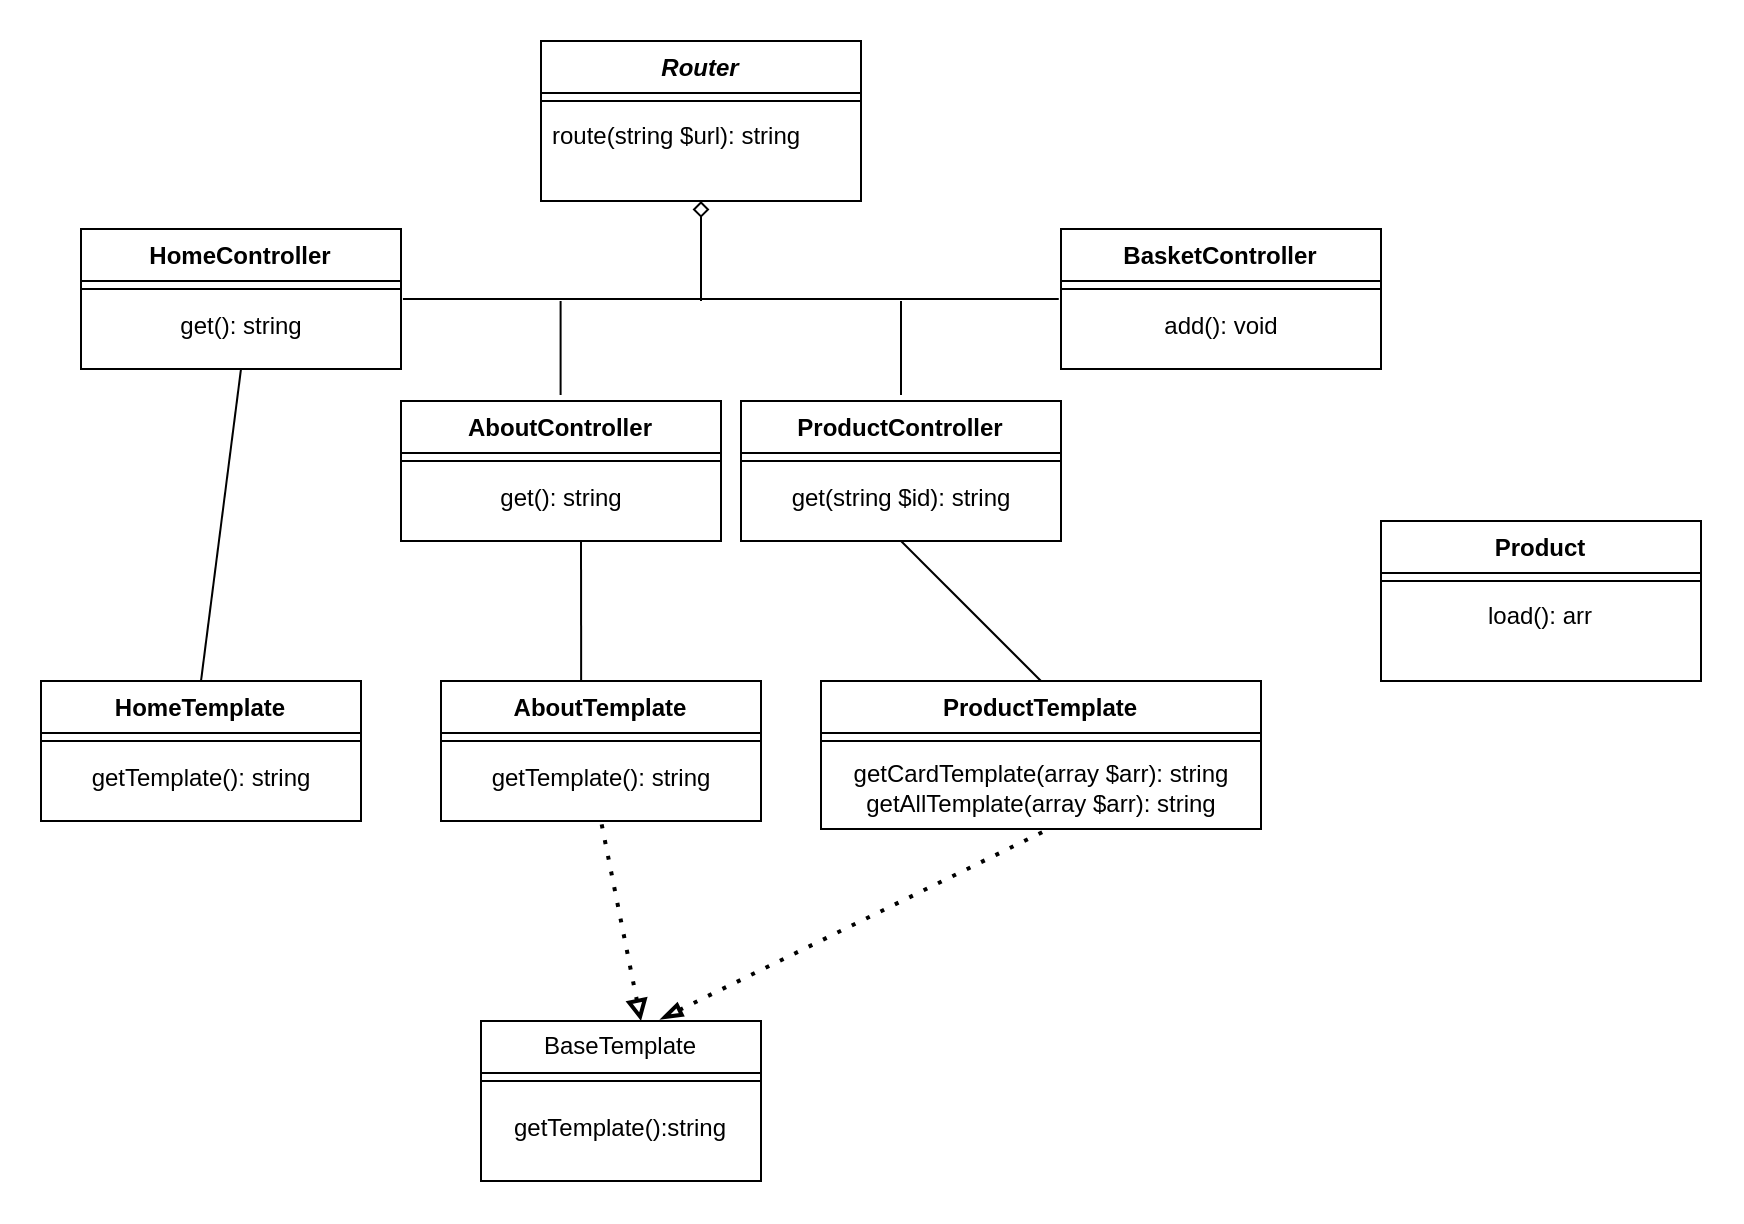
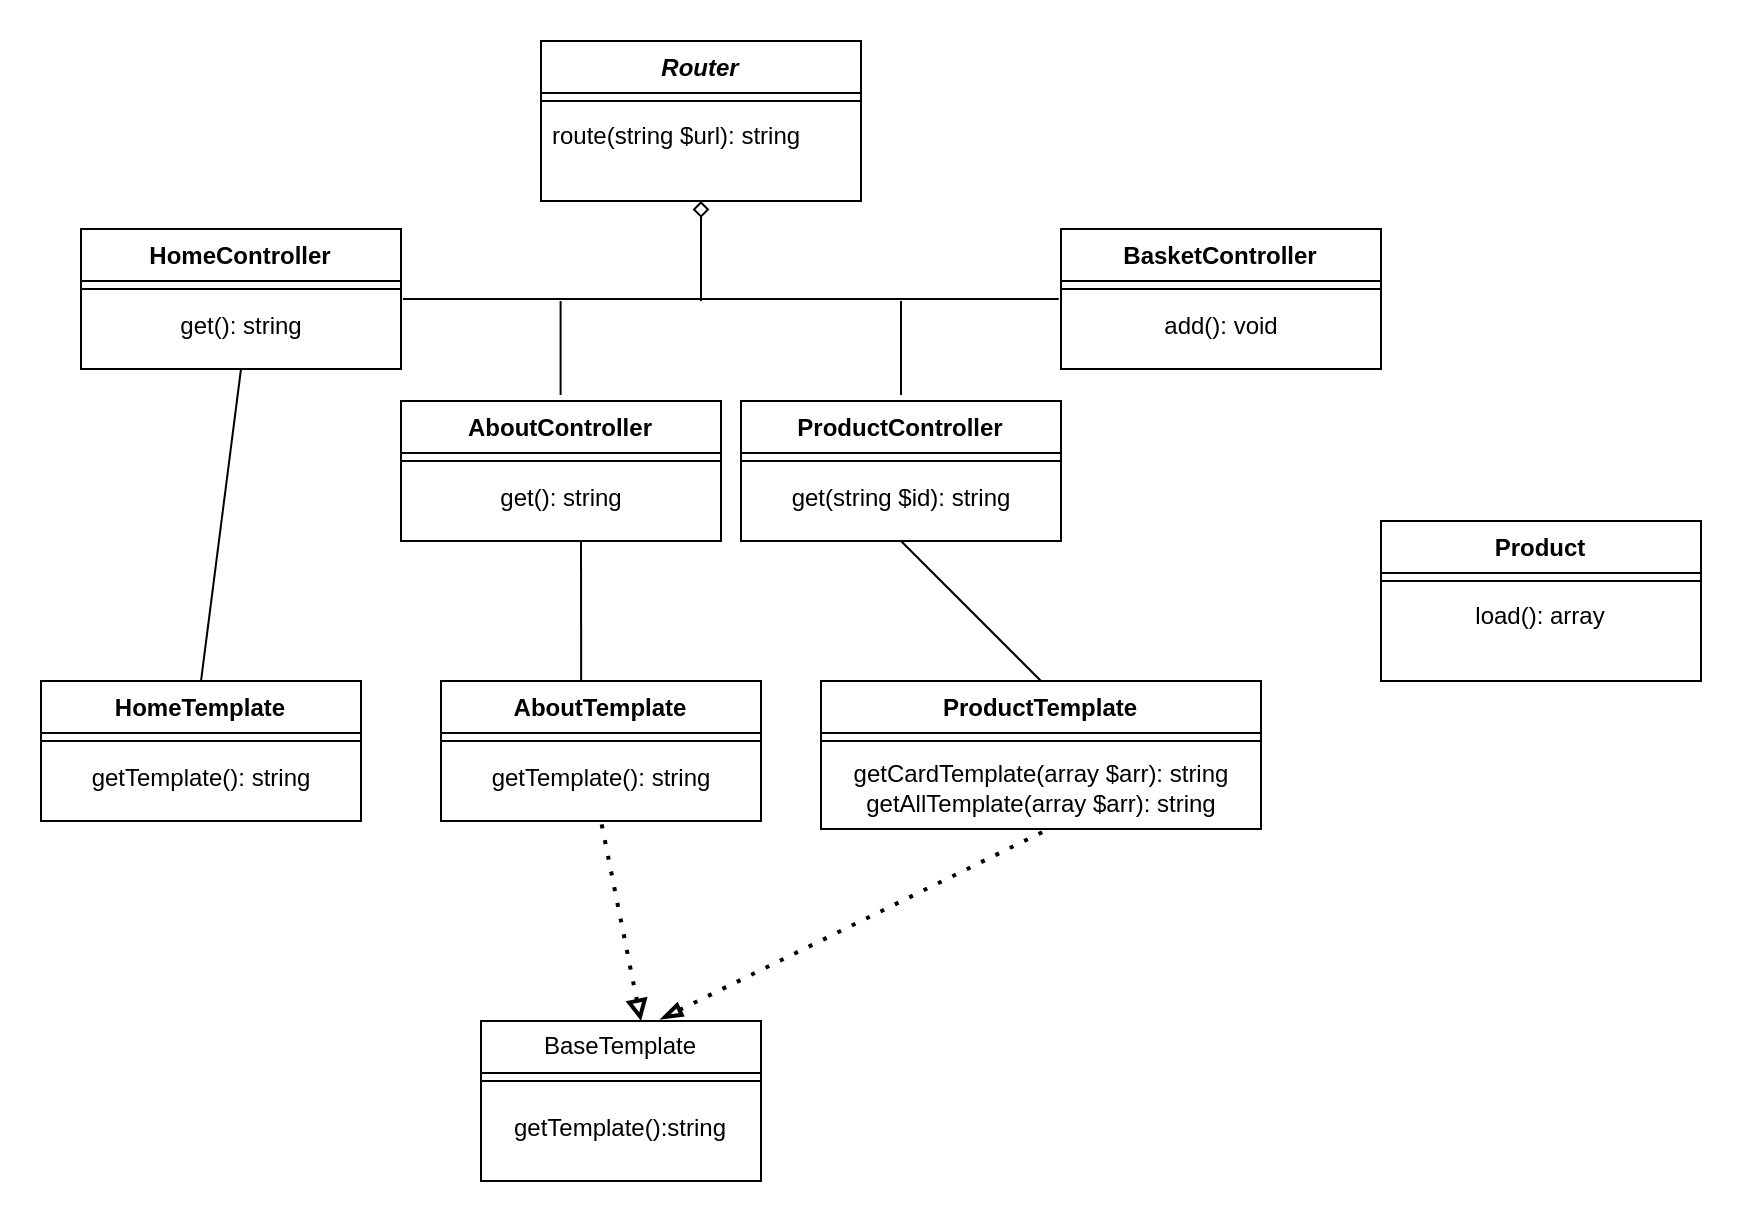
node "load(): arr": label "load(): arr" -> "load(): array"
